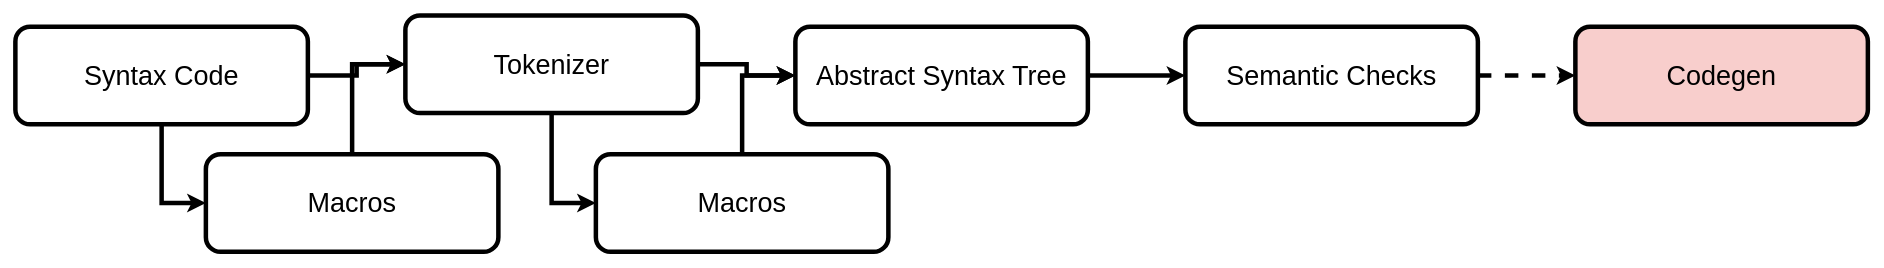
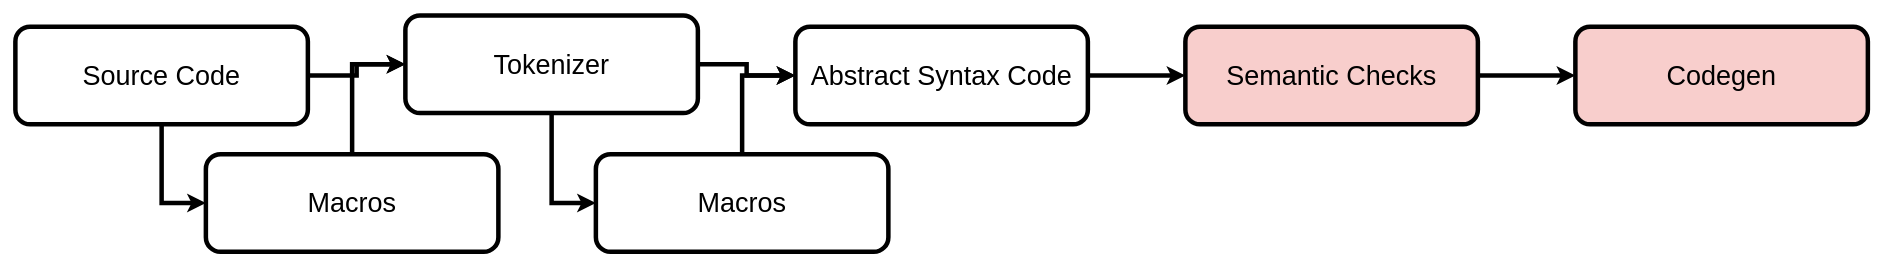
node "Syntax Code": label "Syntax Code" -> "Source Code"
node "Abstract Syntax Tree": label "Abstract Syntax Tree" -> "Abstract Syntax Code"
node "Semantic Checks": fillcolor #ffffff -> #f8cecc
edge "Semantic Checks" -> "Codegen": style dashed -> solid
